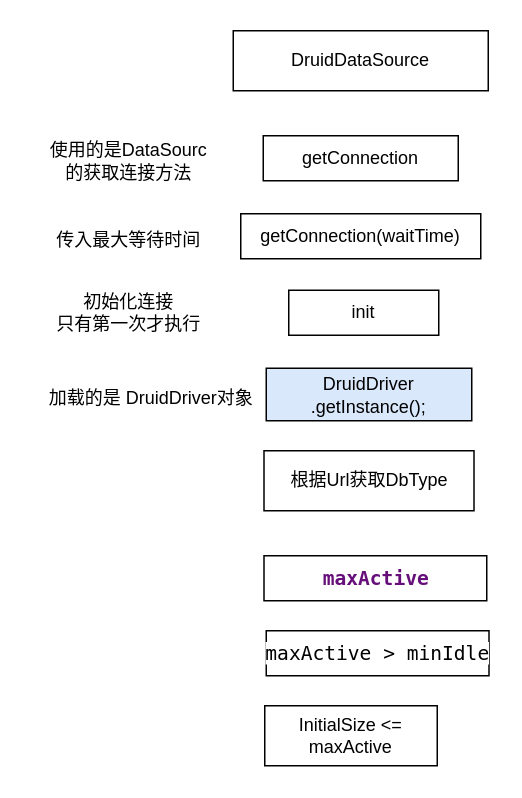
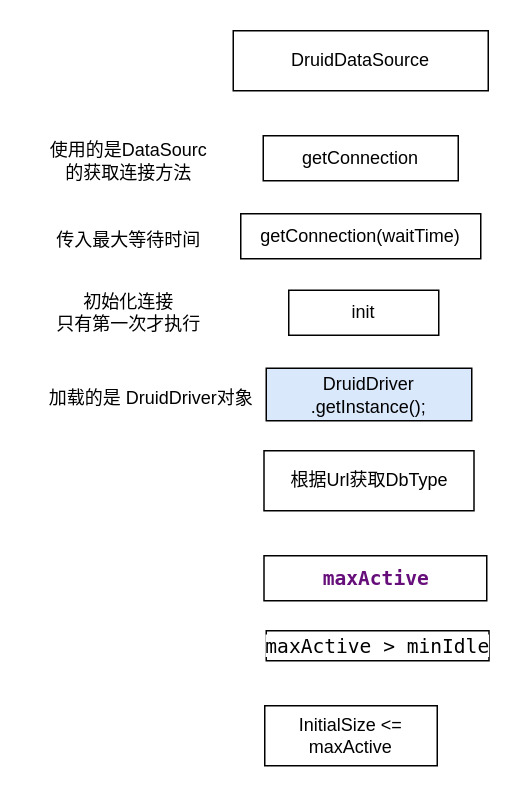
node "maxActive > minIdle": size 223x45 -> 223x30
